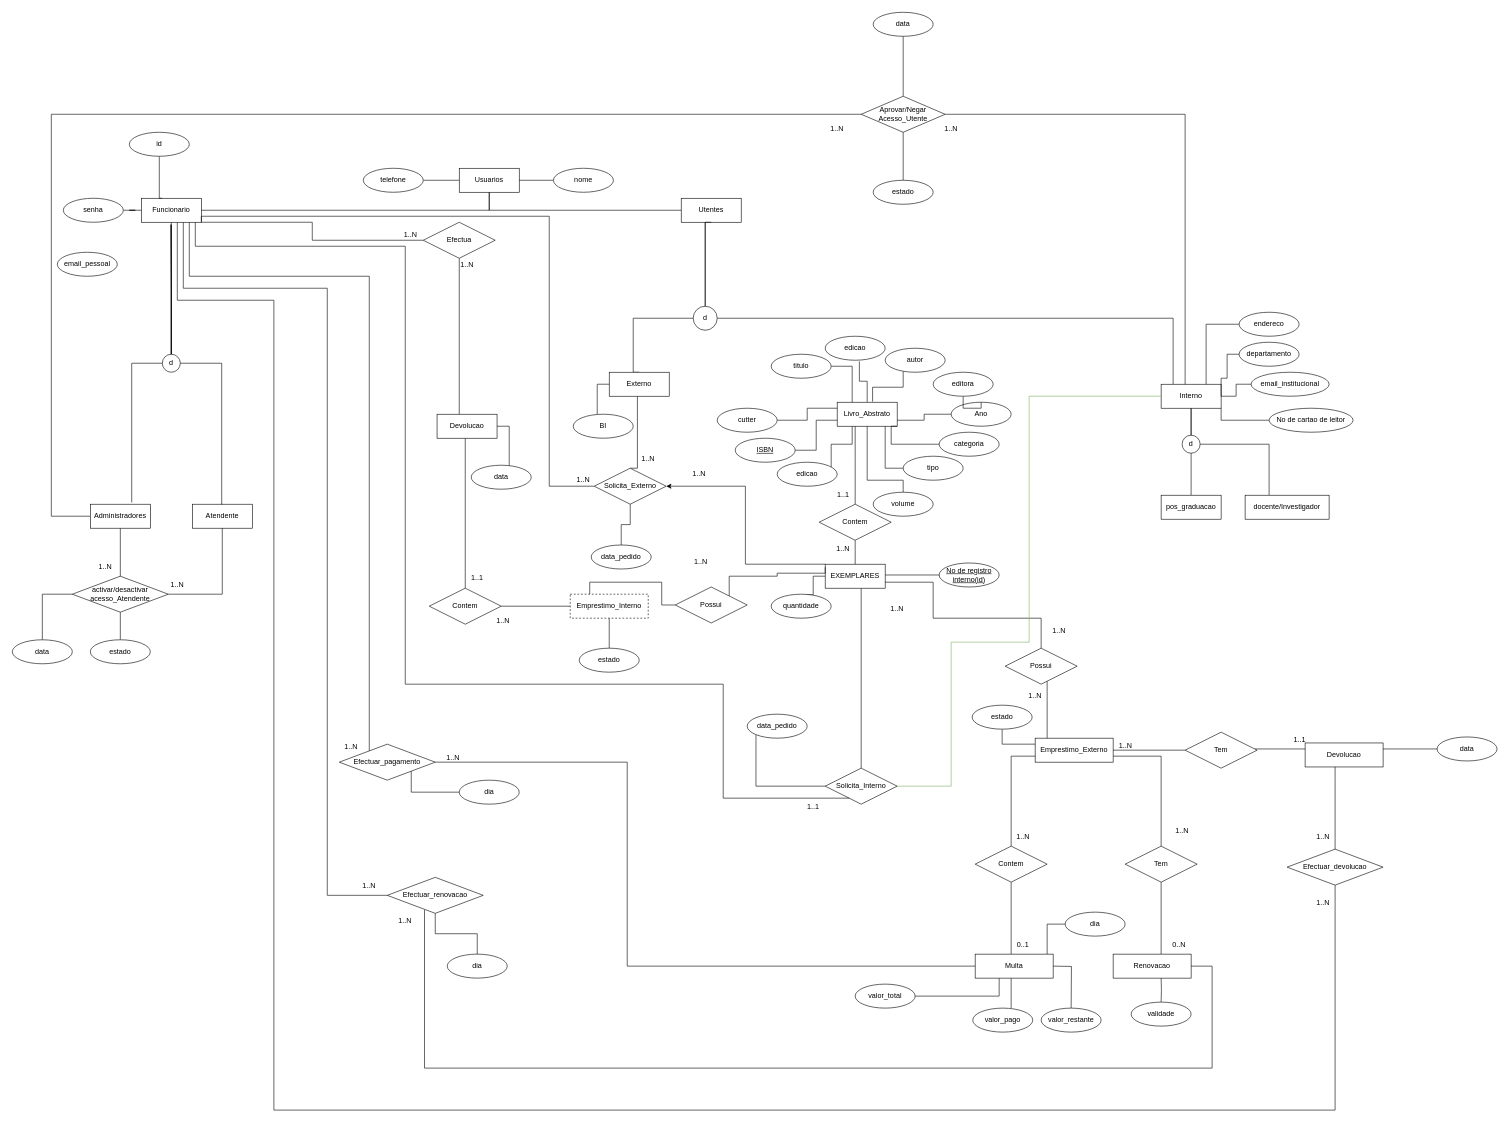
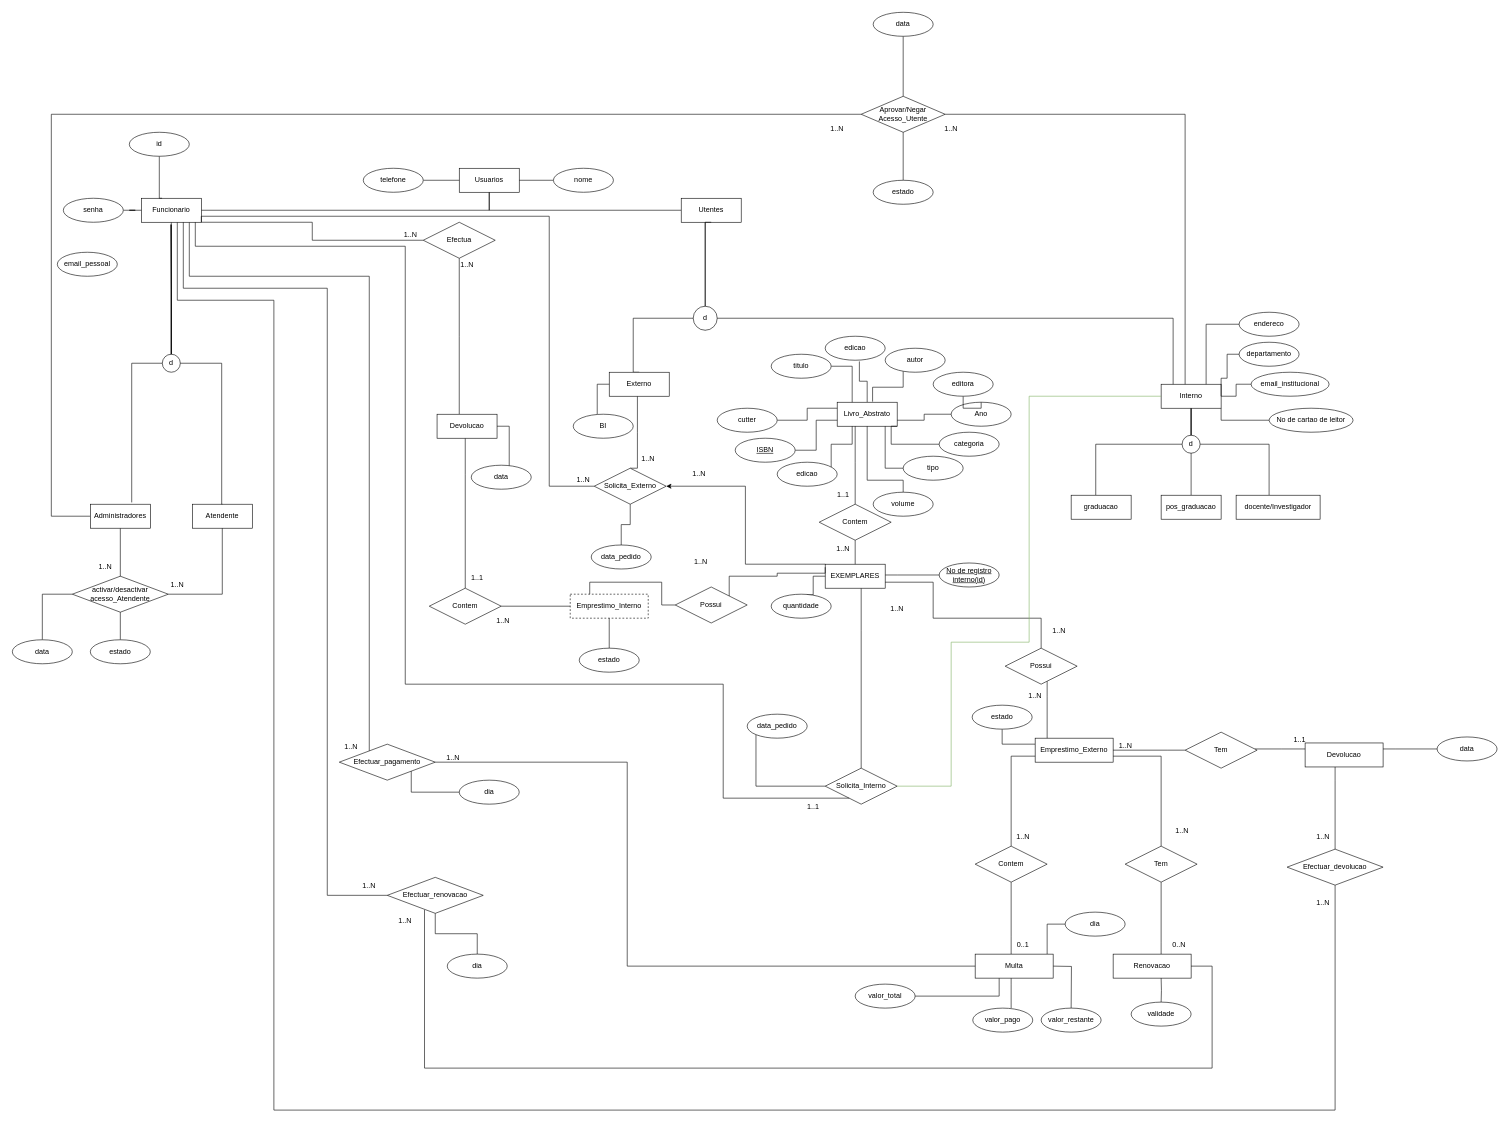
edge "Interno" -- "graduacao": added
node "graduacao": added
node "docente/Investigador": moved (1287, 507) -> (1278, 507)
